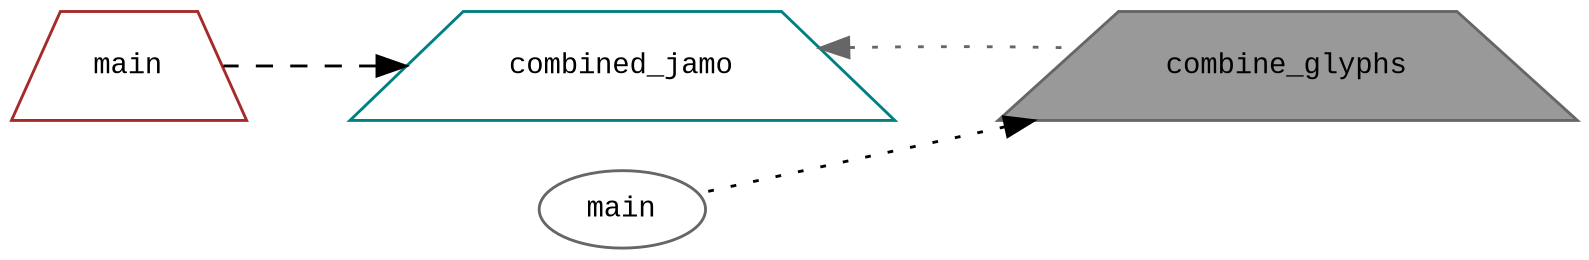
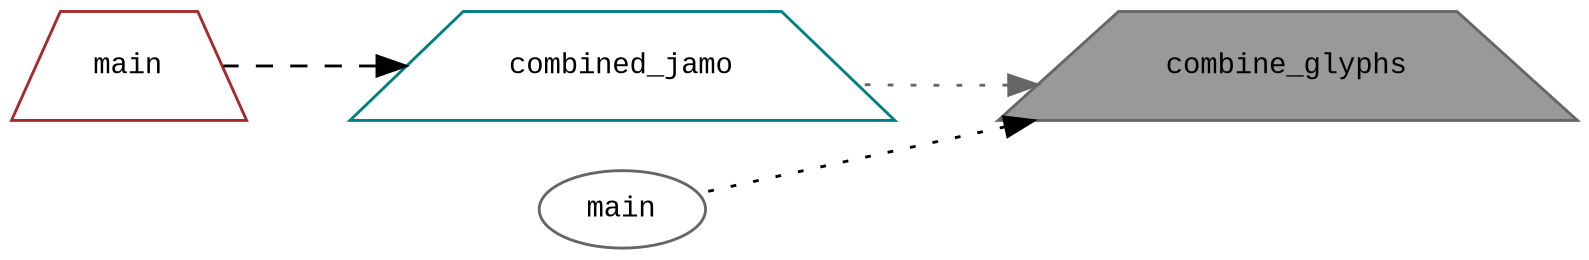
edge "combine_glyphs" -> "combined_jamo": reversed
